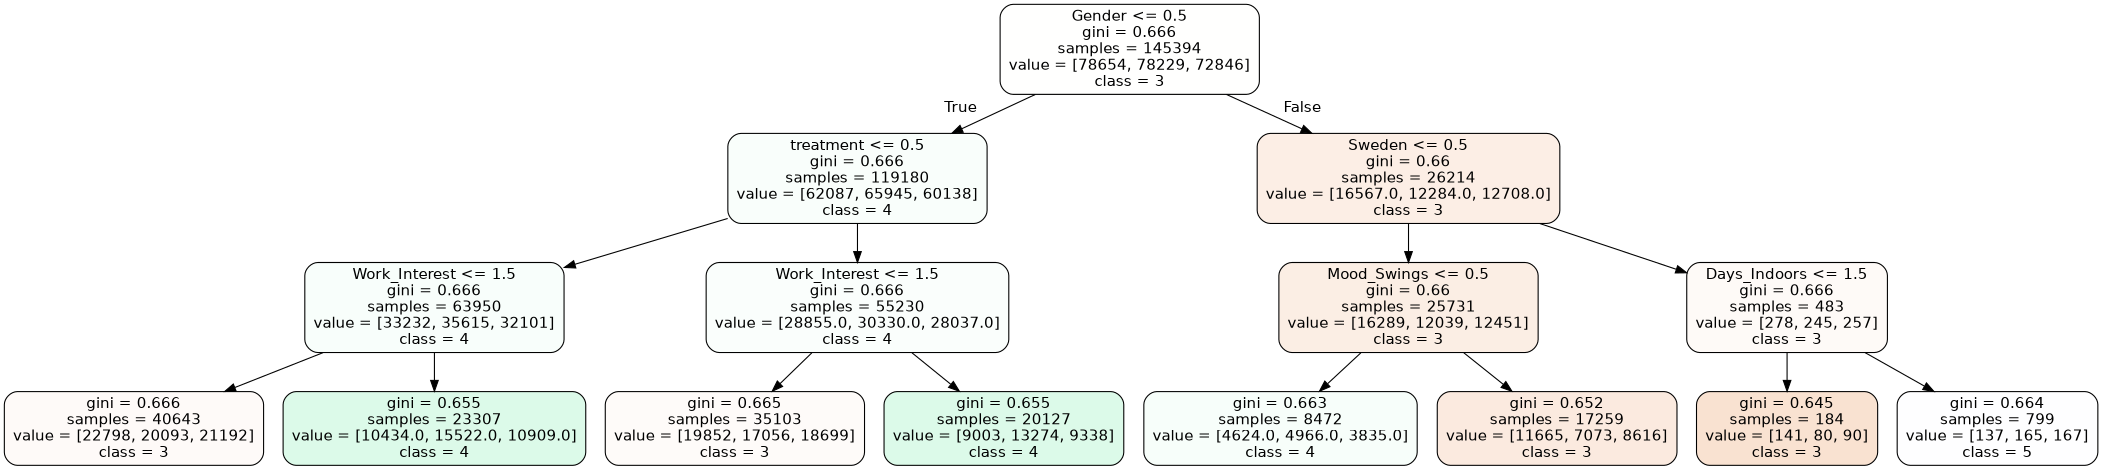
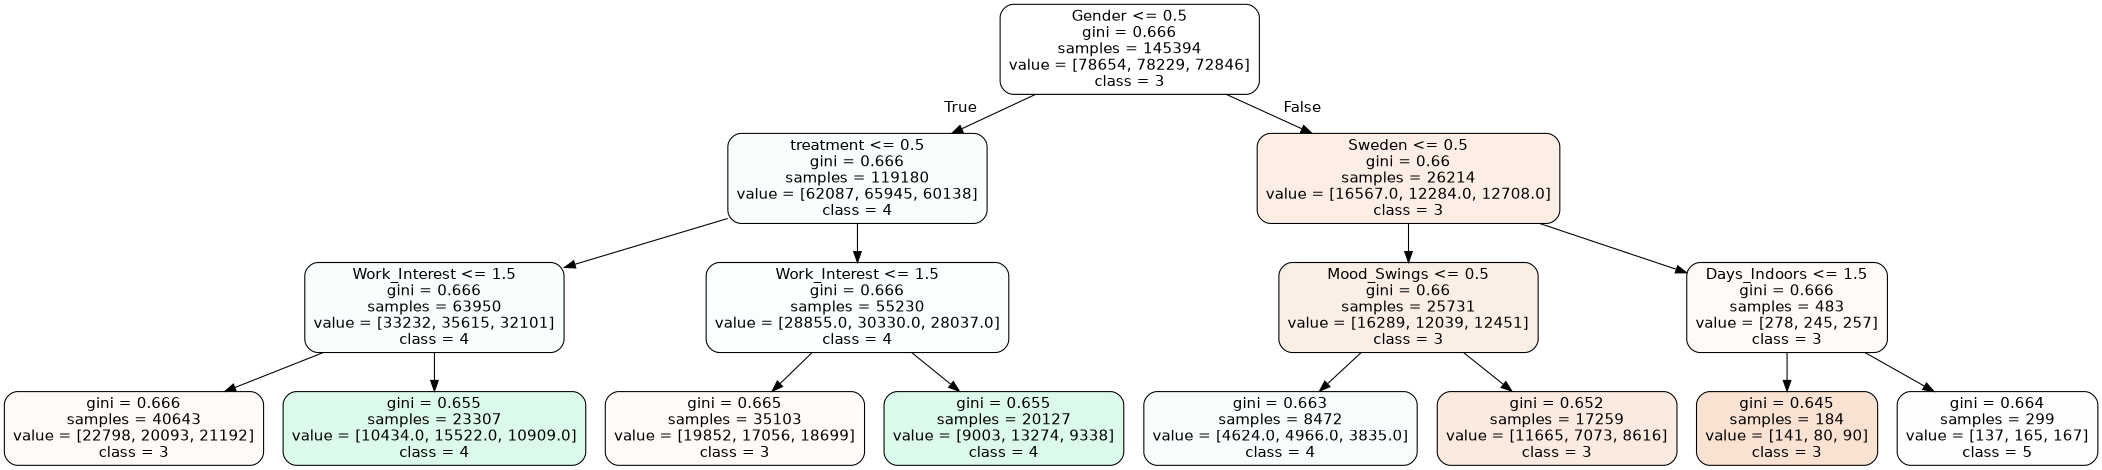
node "gini = 0.664 samples = 799 value = [137, 165, 167] class = 5": label "gini = 0.664 samples = 799 value = [137, 165, 167] class = 5" -> "gini = 0.664 samples = 299 value = [137, 165, 167] class = 5"
